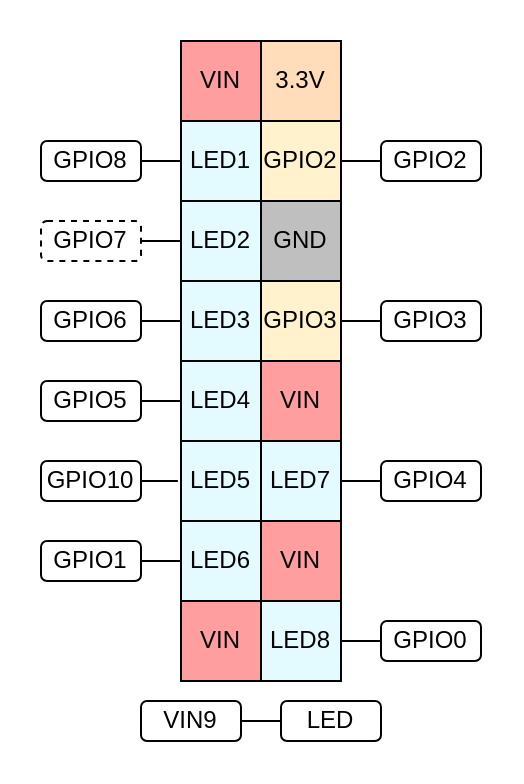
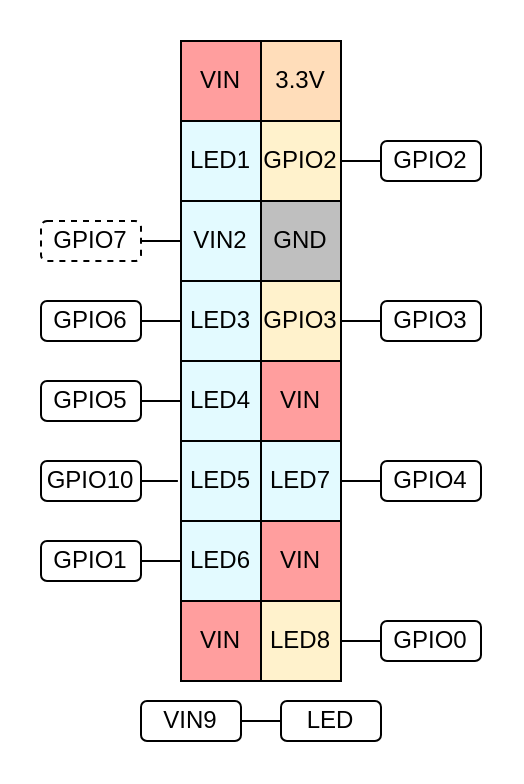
node "GPIO8": removed
edge "GPIO8" -- "LED1": removed
node "LED2": label "LED2" -> "VIN2"
node "LED8": fillcolor #e3faff -> #fff2cc
